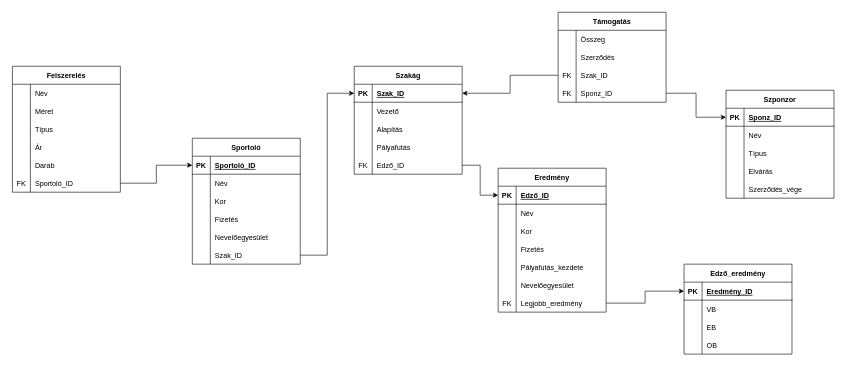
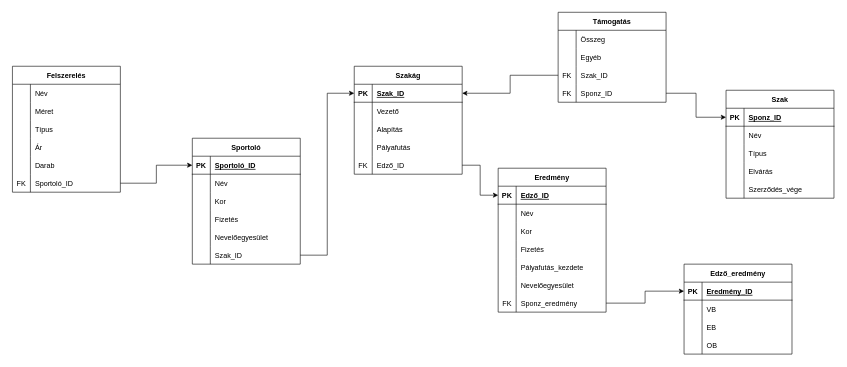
node "Szerződés": label "Szerződés" -> "Egyéb"
node "Szponzor": label "Szponzor" -> "Szak"
node "Legjobb_eredmény": label "Legjobb_eredmény" -> "Sponz_eredmény"
